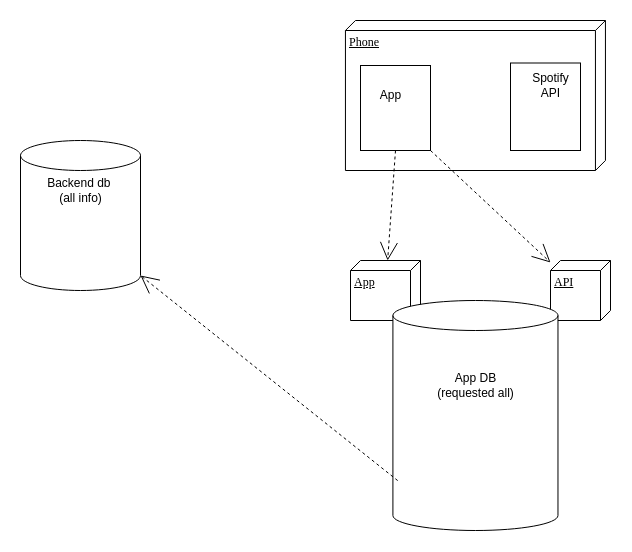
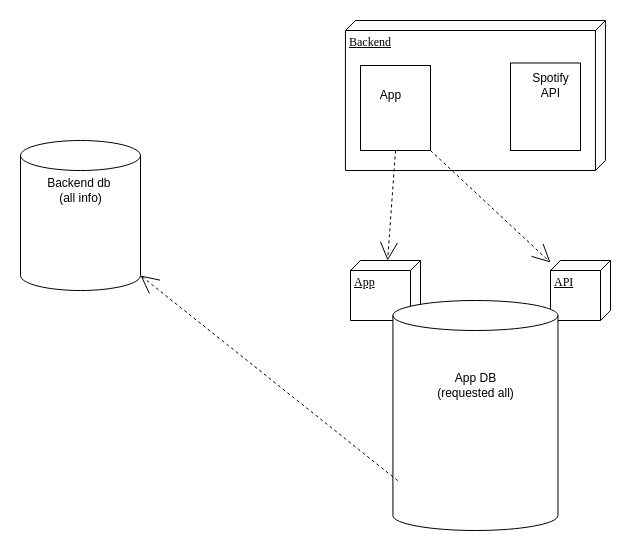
node "Phone": label "Phone" -> "Backend"
